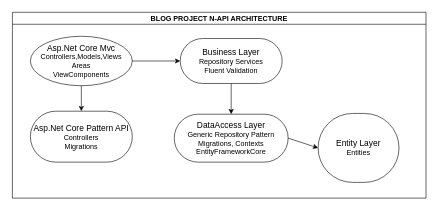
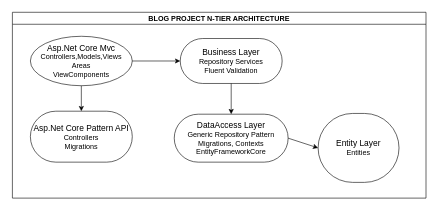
node "BLOG PROJECT N-API ARCHITECTURE": label "BLOG PROJECT N-API ARCHITECTURE" -> "BLOG PROJECT N-TIER ARCHITECTURE"
